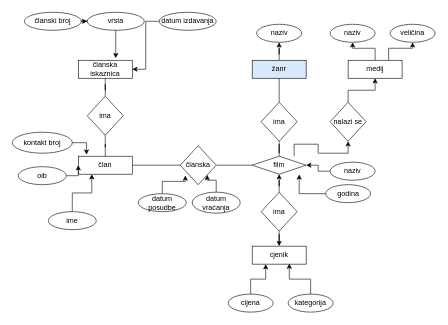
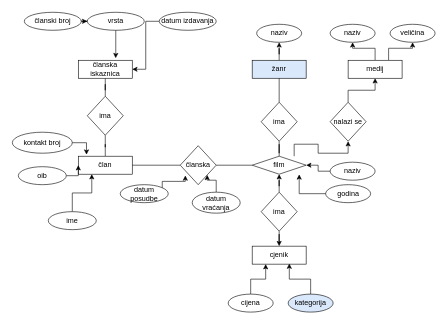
node "datum posudbe": moved (162, 203) -> (144, 194)
node "kategorija": fillcolor #ffffff -> #dae8fc
